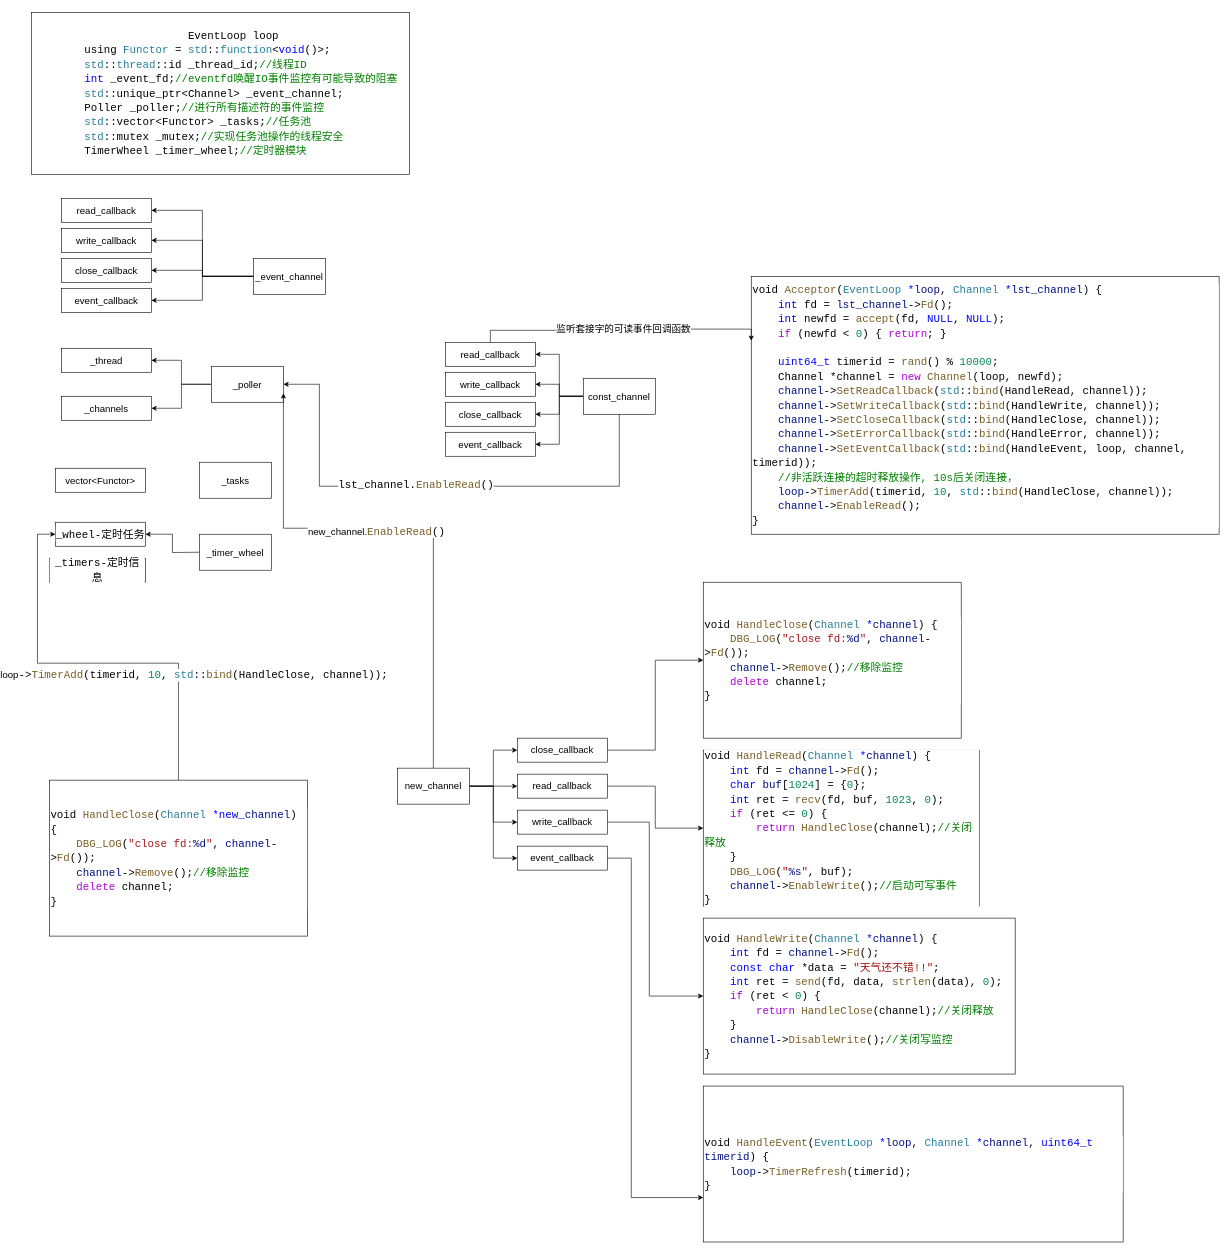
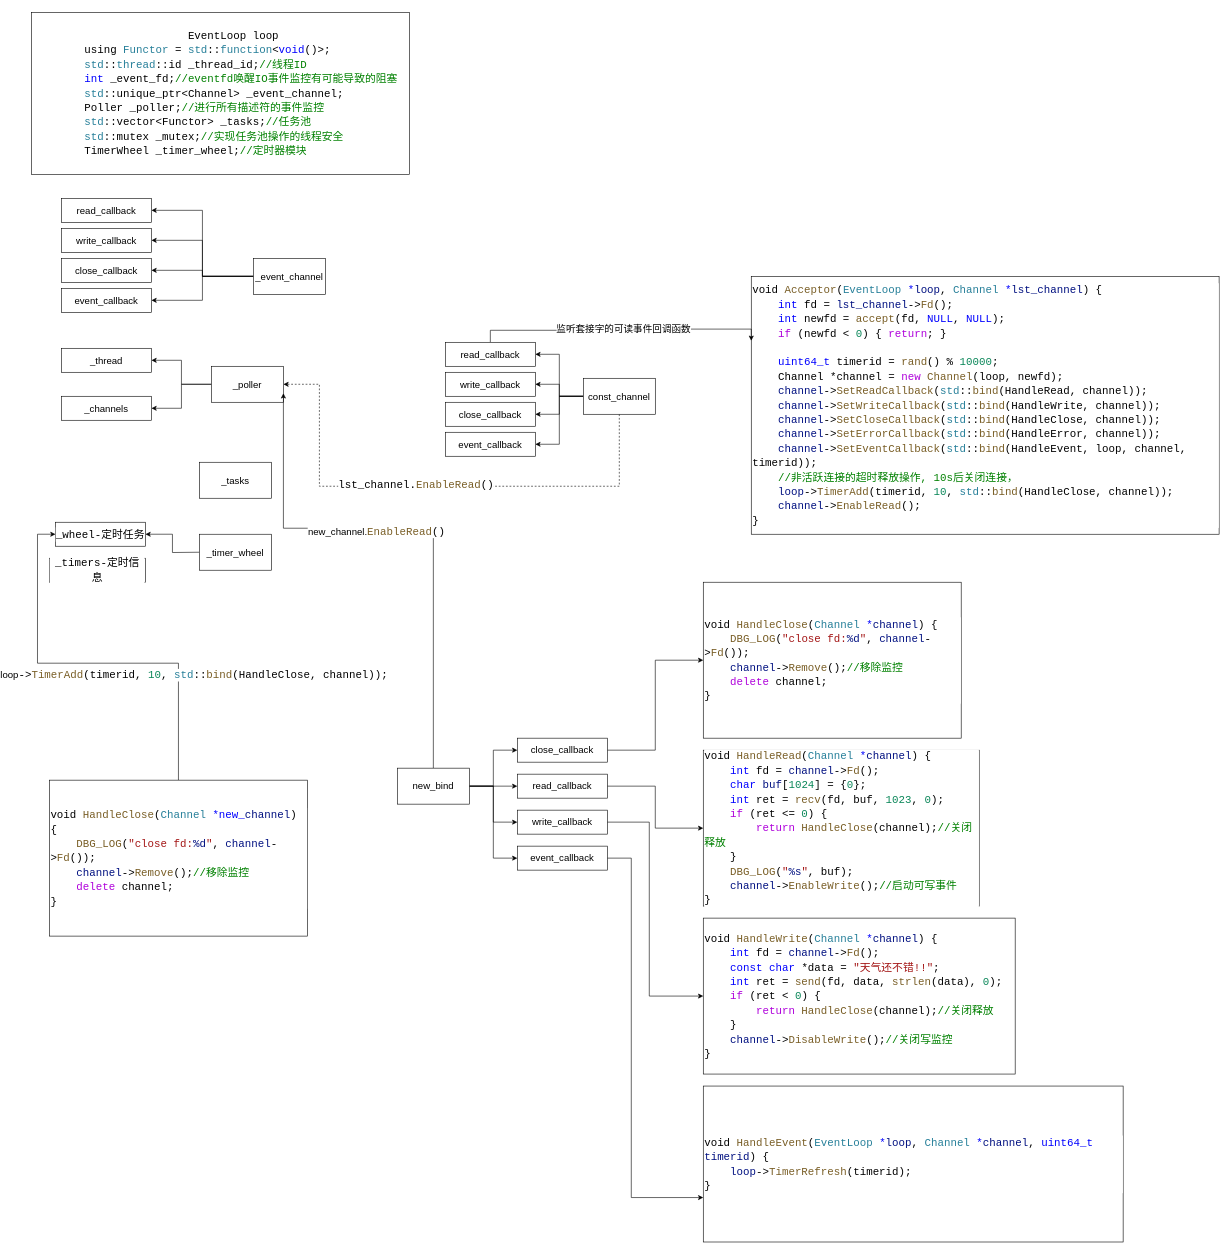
node "vector<Functor>": removed
edge "const_channel" -> "_poller": style solid -> dashed
node "new_channel": label "new_channel" -> "new_bind"
